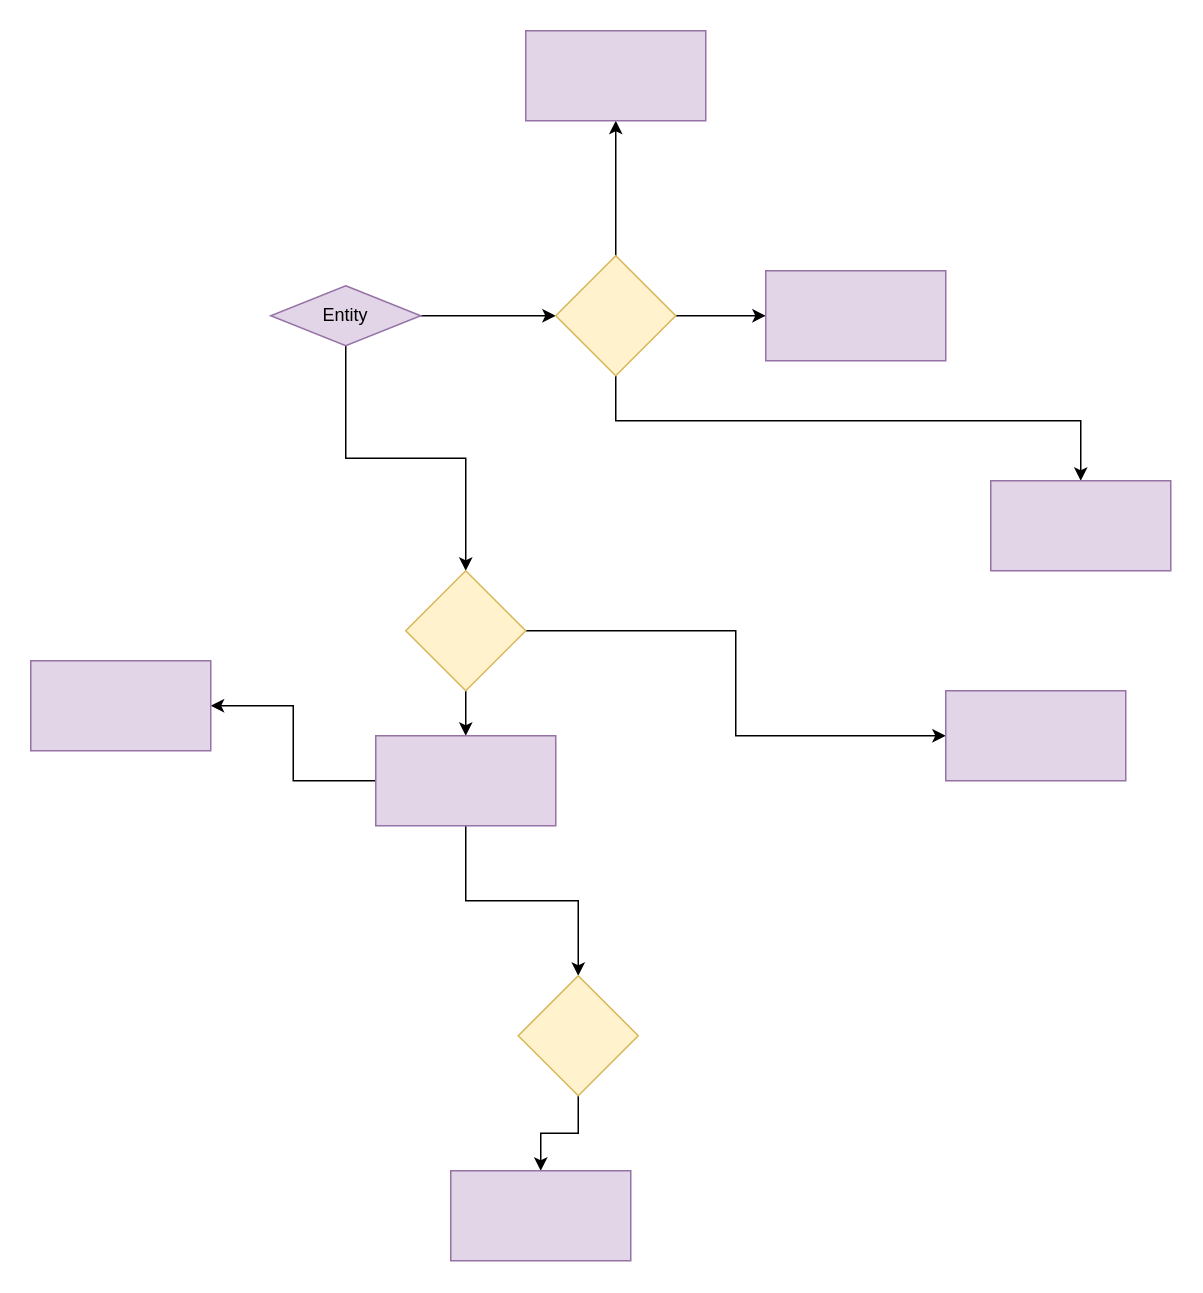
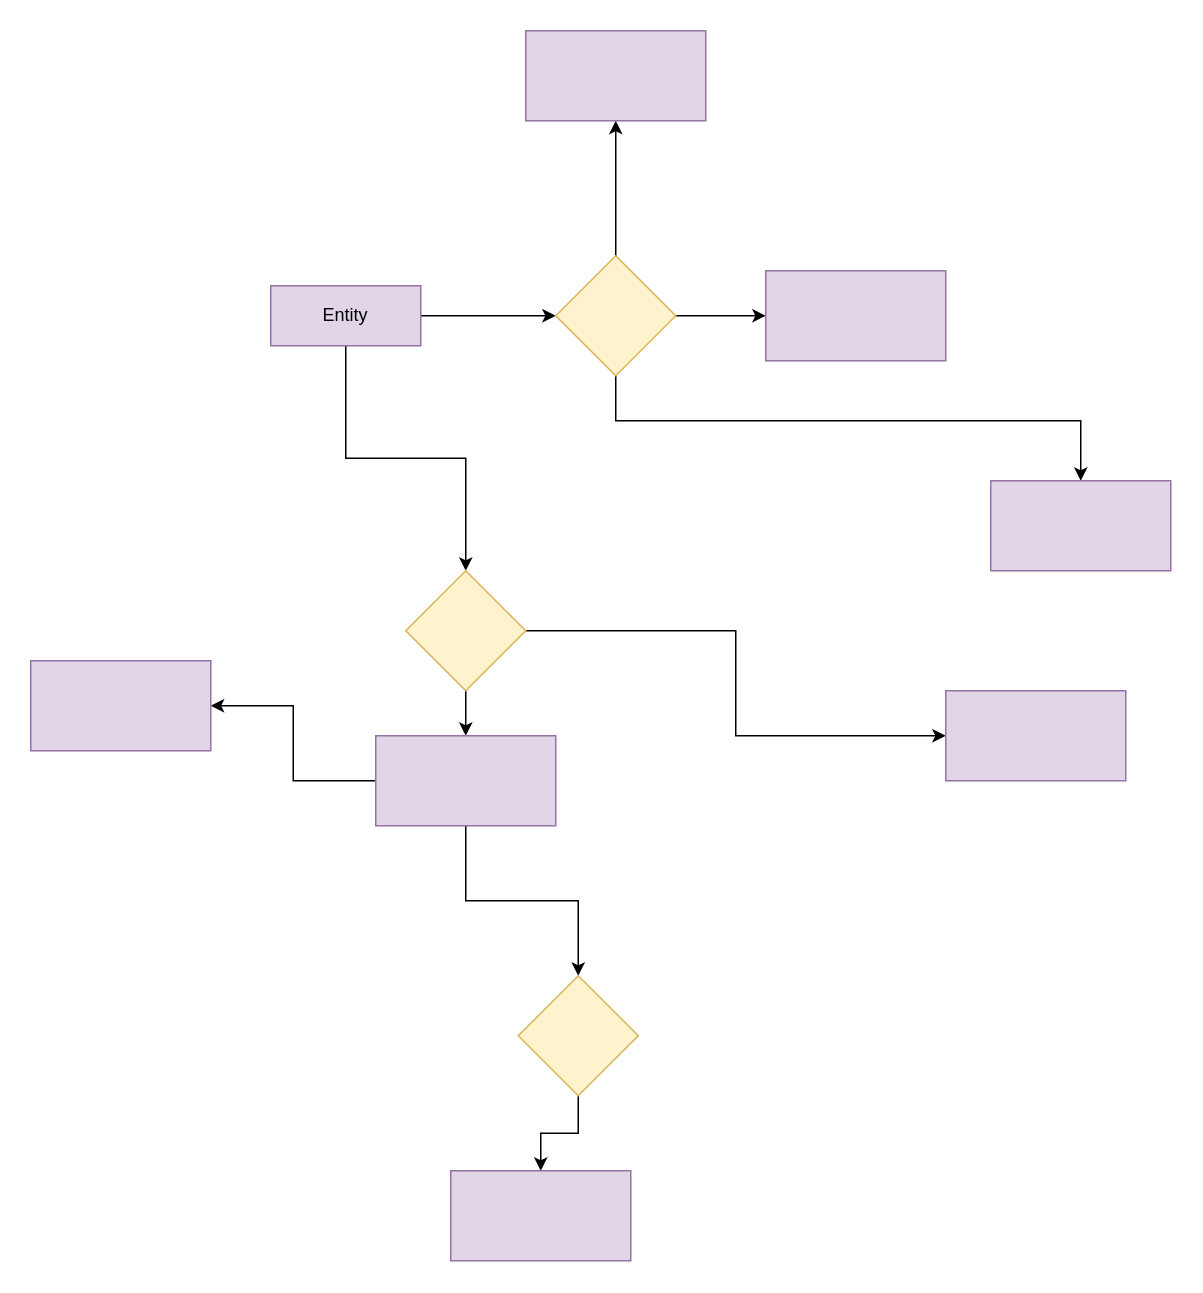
node "Entity": shape diamond -> rectangle
